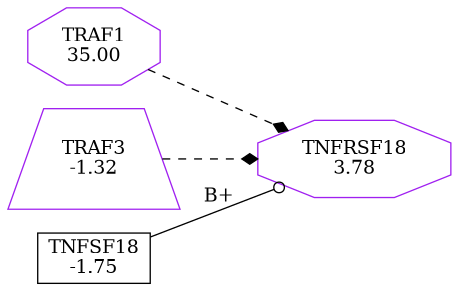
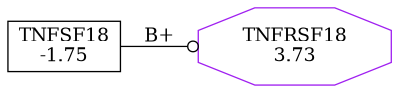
node "TRAF1 35.00": removed
node "TRAF3 -1.32": removed
node "TNFRSF18 3.78": label "TNFRSF18 3.78" -> "TNFRSF18 3.73"
